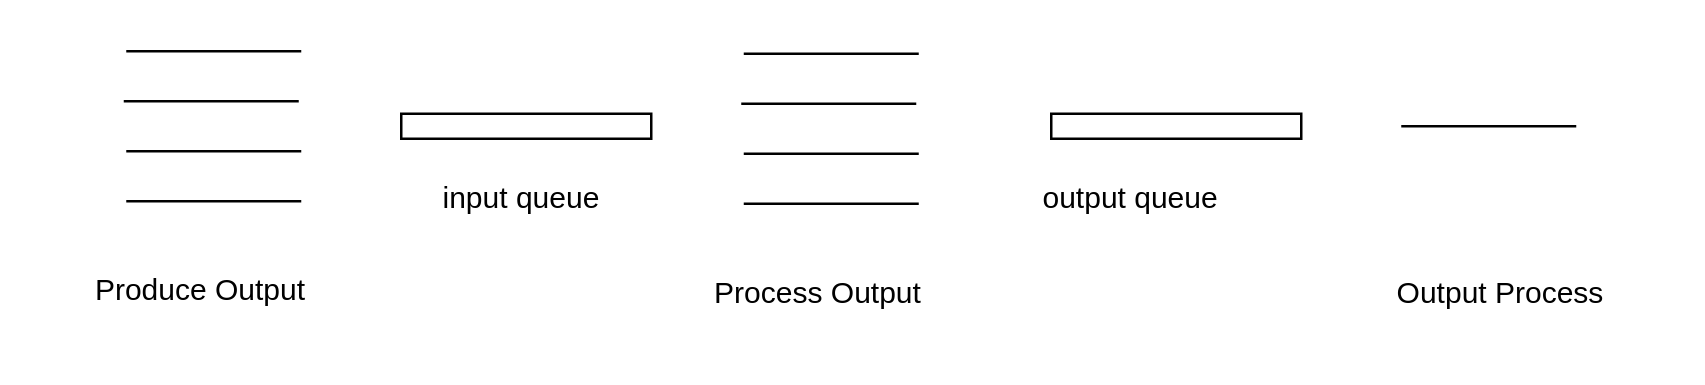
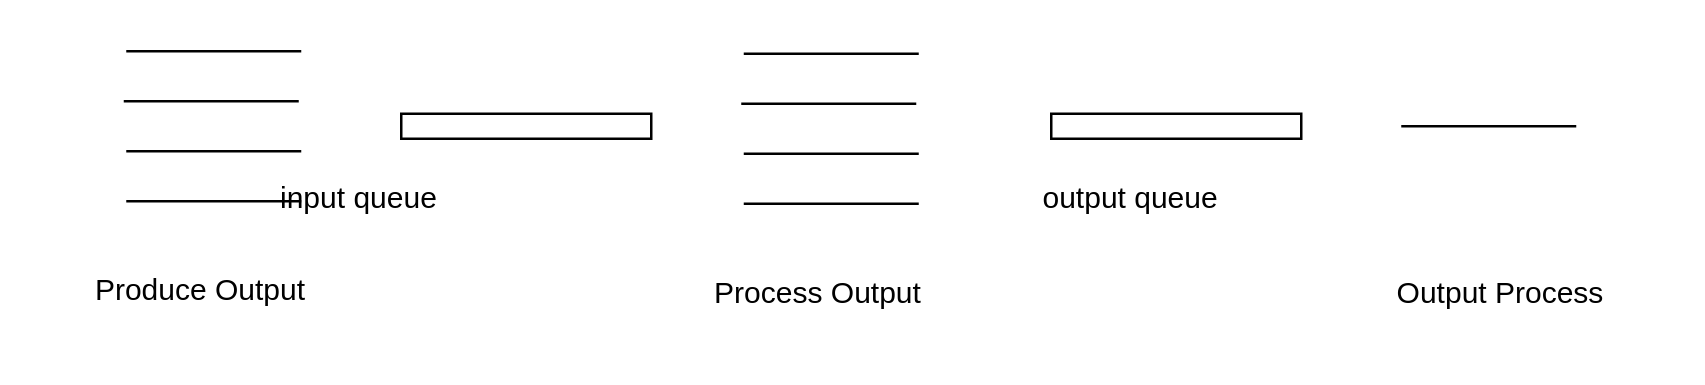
node "input queue": moved (526, 189) -> (364, 189)
